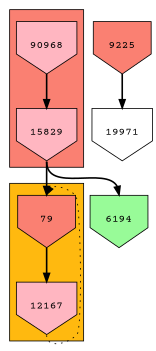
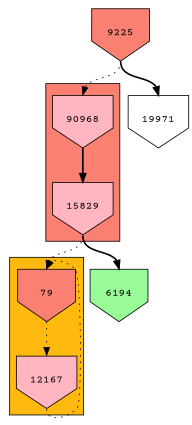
edge "9225" -> "90968": added
edge "15829" -> "79": style bold -> dotted
edge "79" -> "12167": style bold -> dotted
